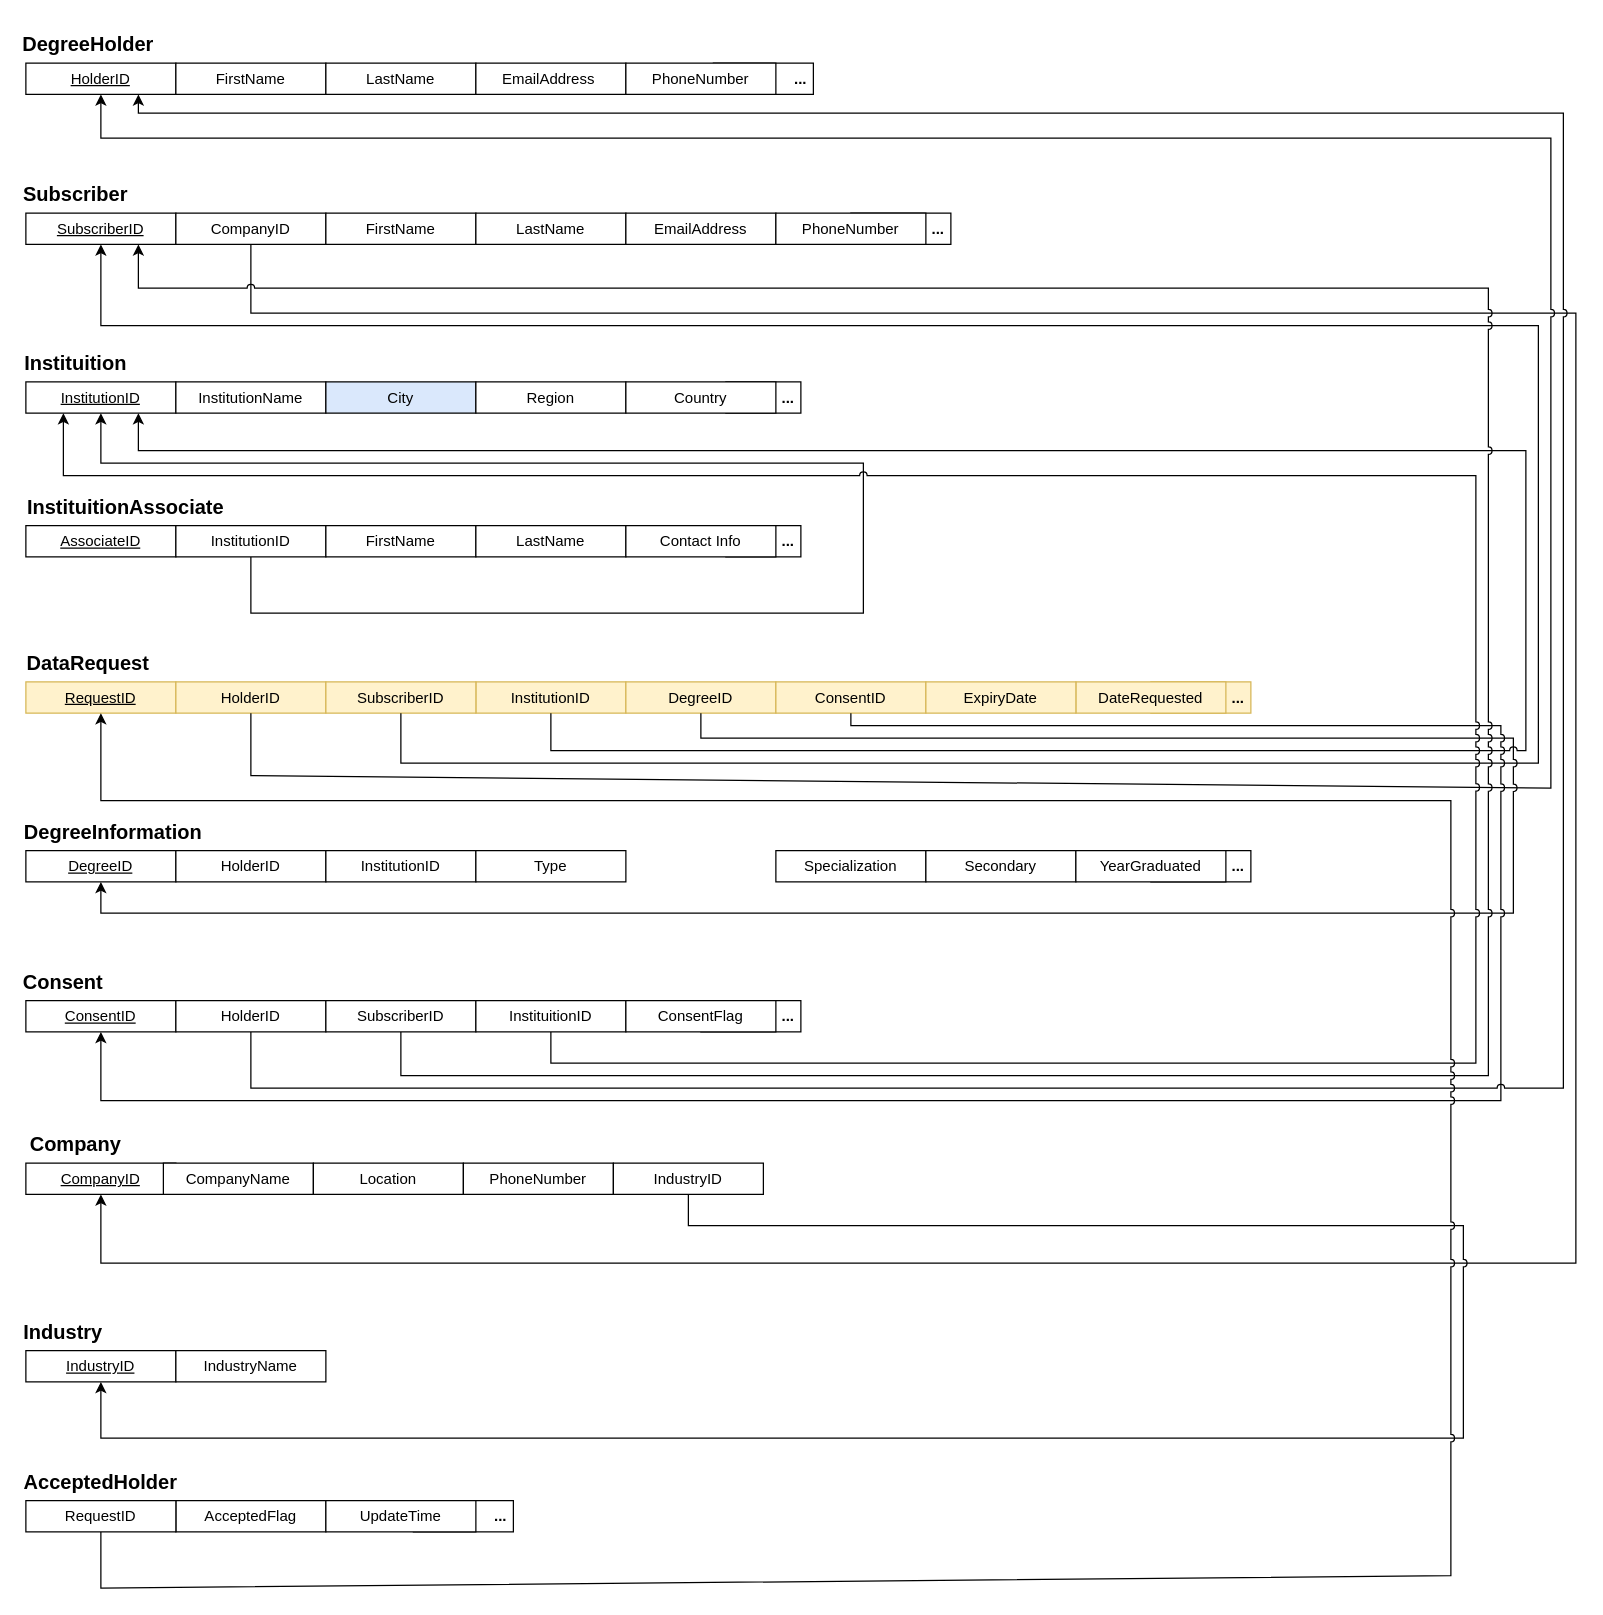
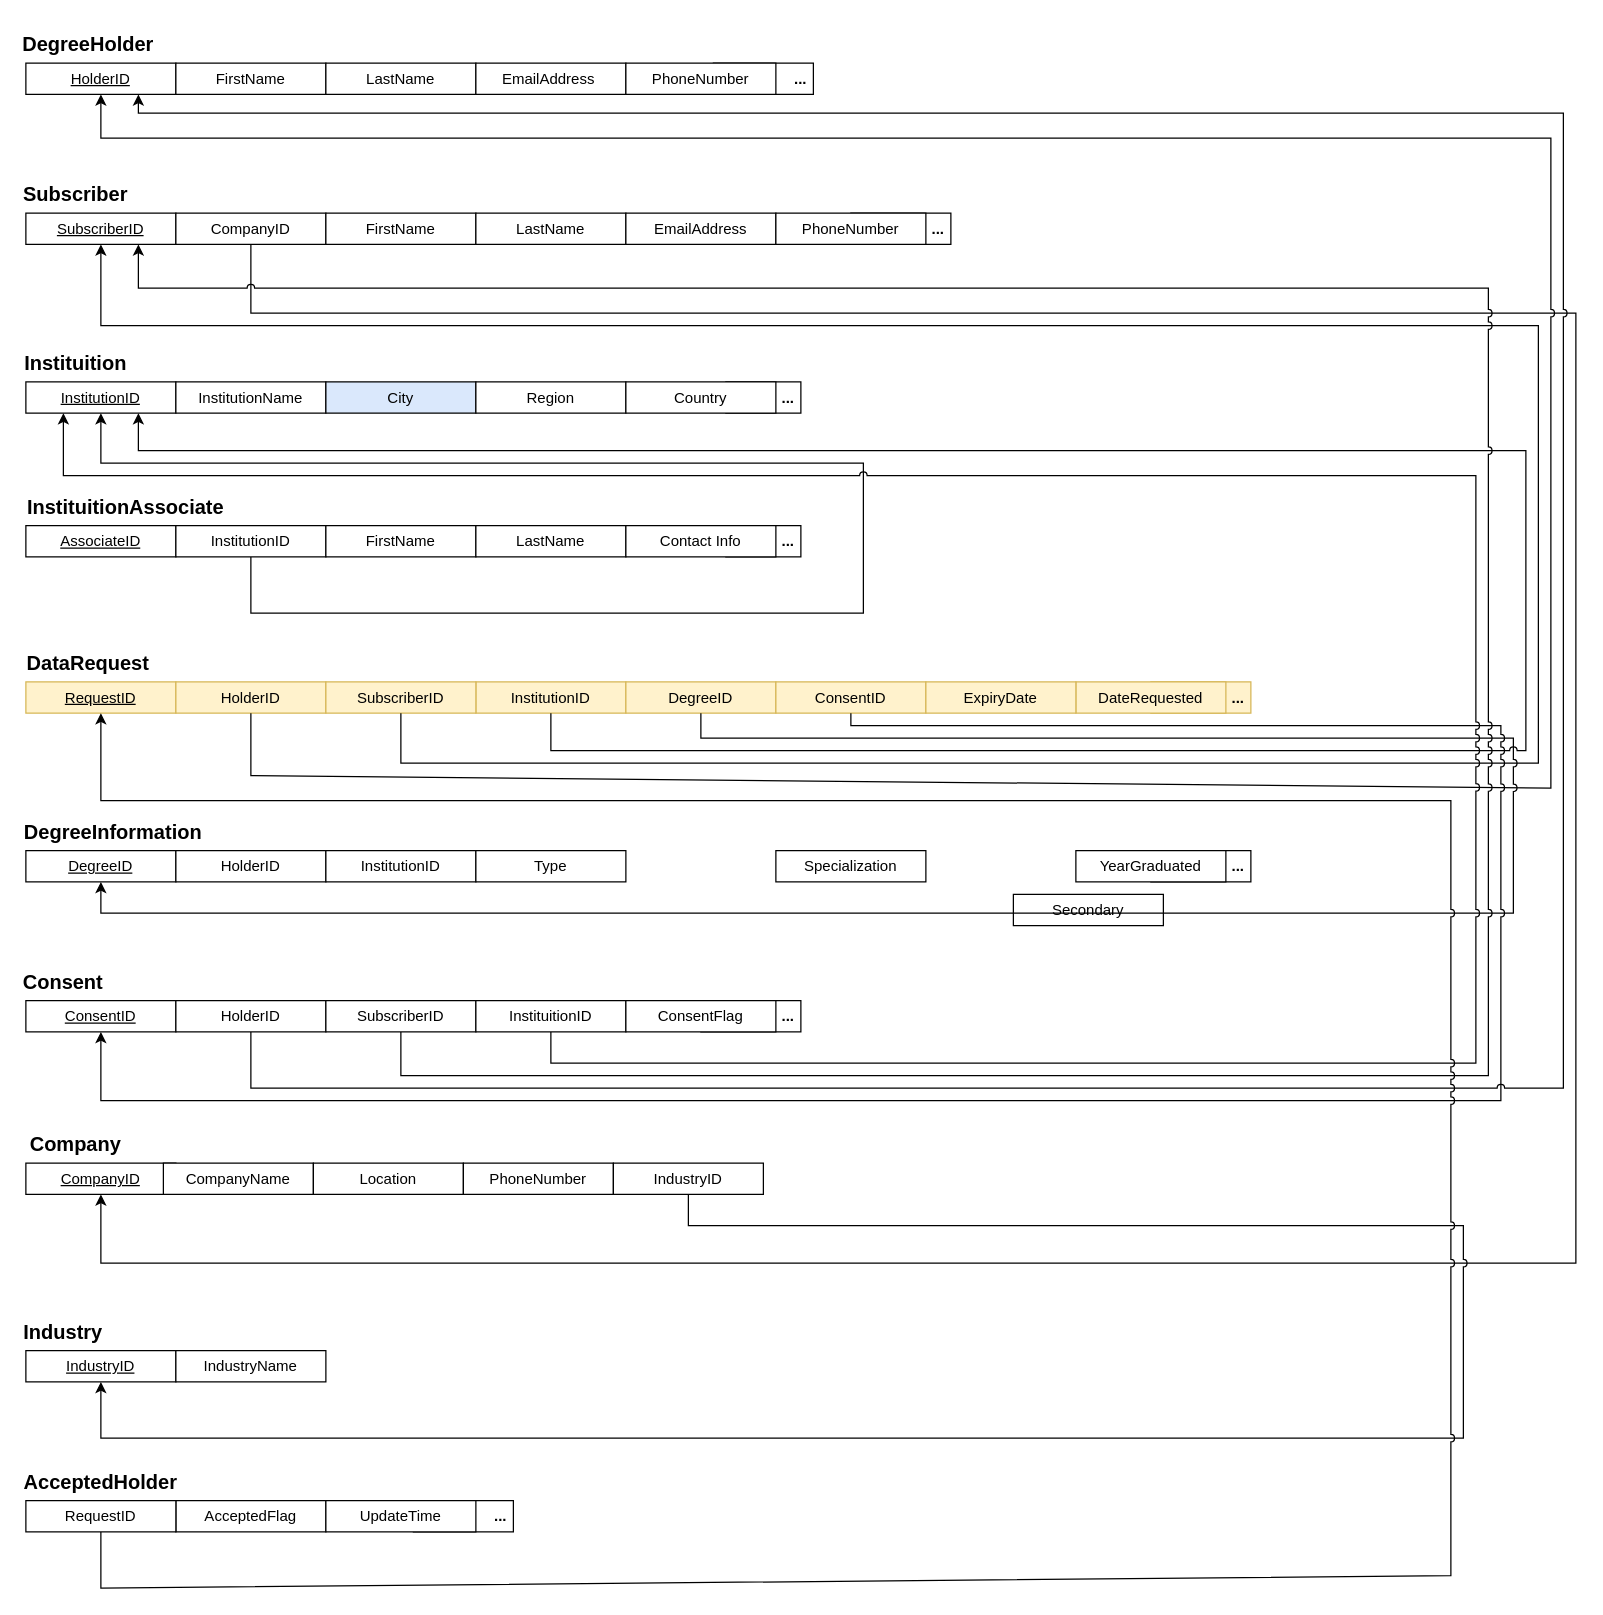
node "Secondary": moved (1001, 866) -> (1088, 910)
